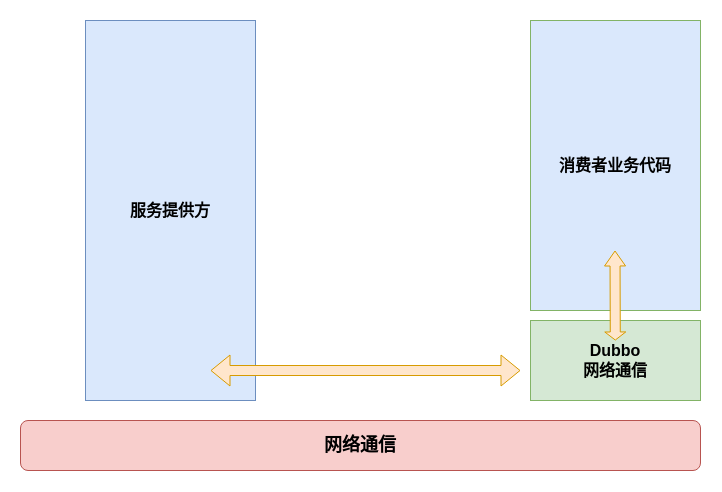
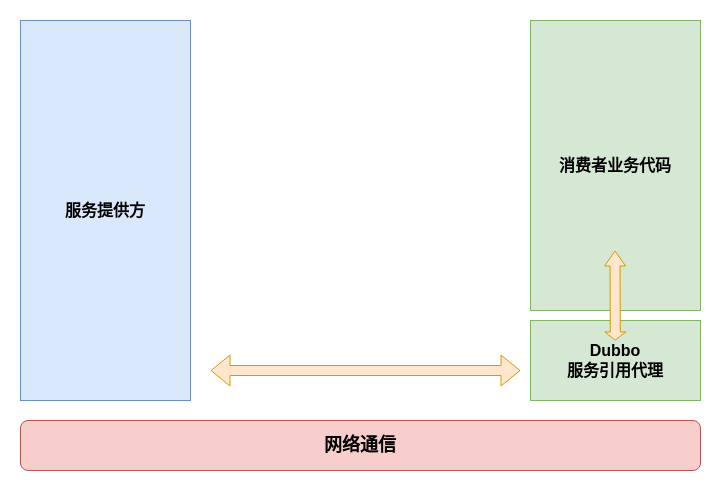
node "消费者业务代码": fillcolor #dae8fc -> #d5e8d4
node "服务提供方": moved (171, 211) -> (106, 211)
node "Dubbo 网络通信": label "Dubbo 网络通信" -> "Dubbo 服务引用代理"
